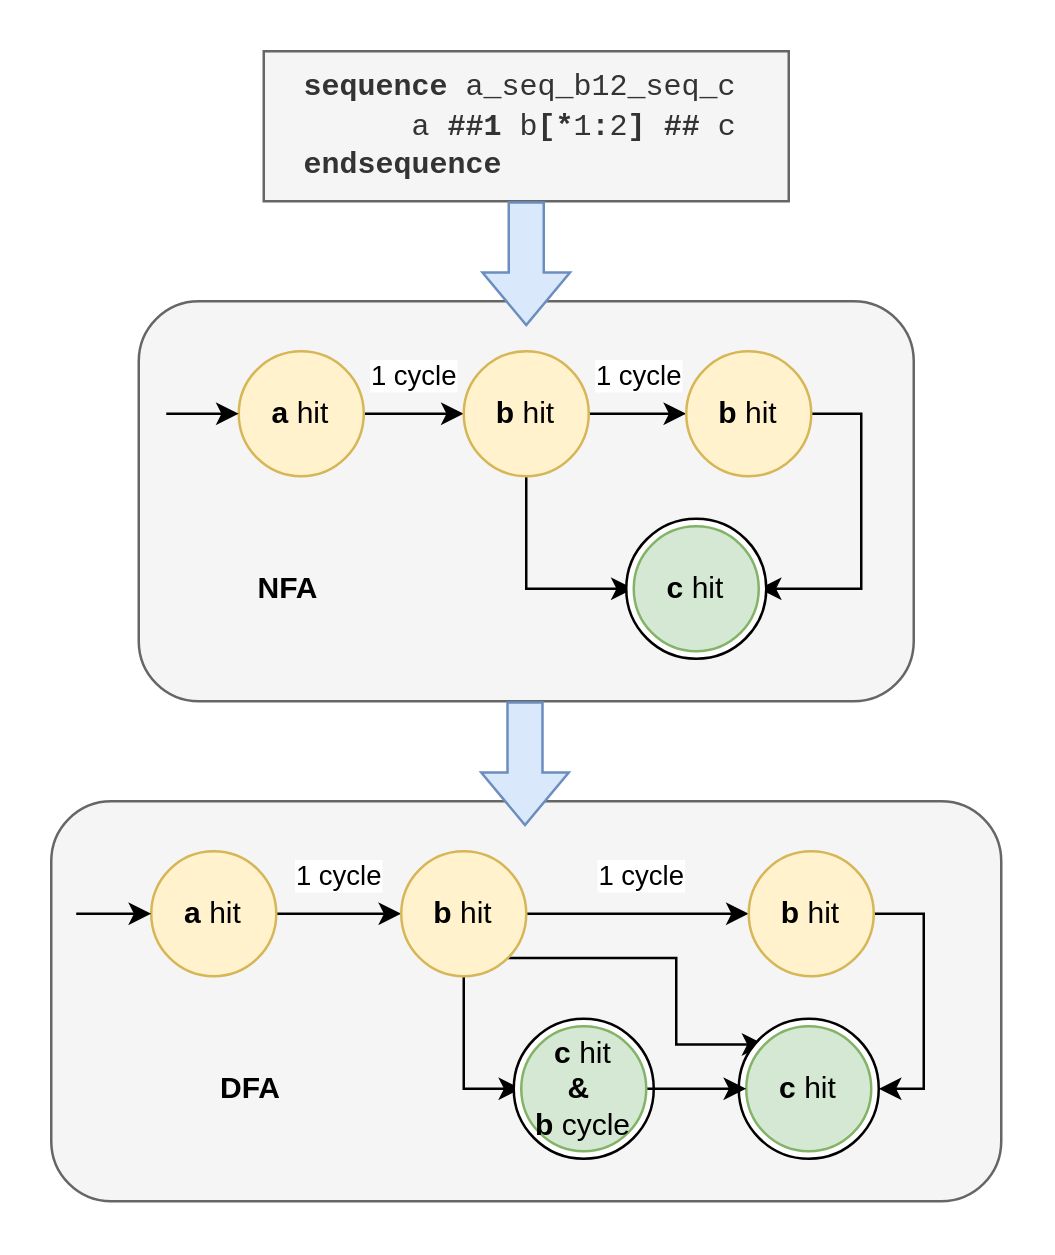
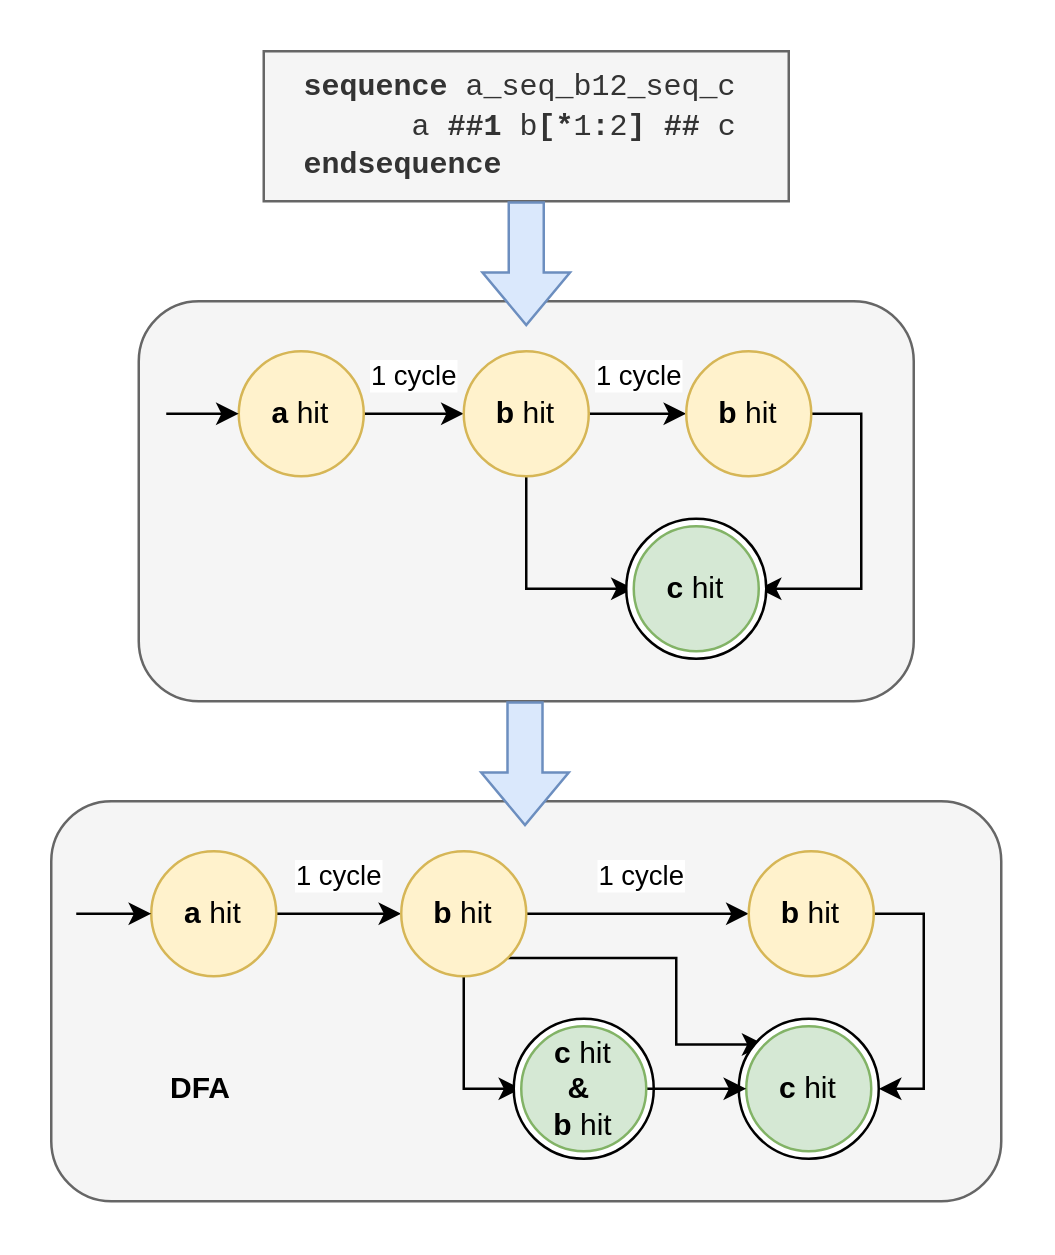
node "NFA": removed
node "DFA": moved (251, 1089) -> (201, 1089)
node "c hit & b cycle": label "c hit & b cycle" -> "c hit & b hit"
